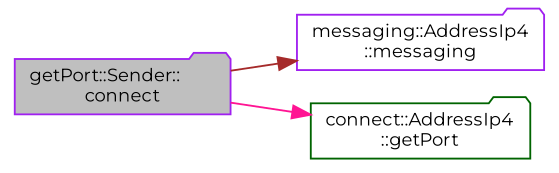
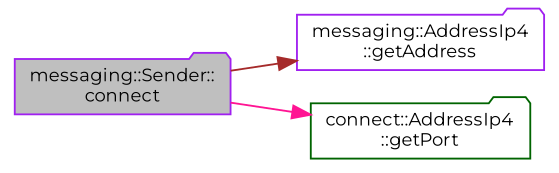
node "messaging::AddressIp4 ::messaging": label "messaging::AddressIp4 ::messaging" -> "messaging::AddressIp4 ::getAddress"
node "getPort::Sender:: connect": label "getPort::Sender:: connect" -> "messaging::Sender:: connect"
